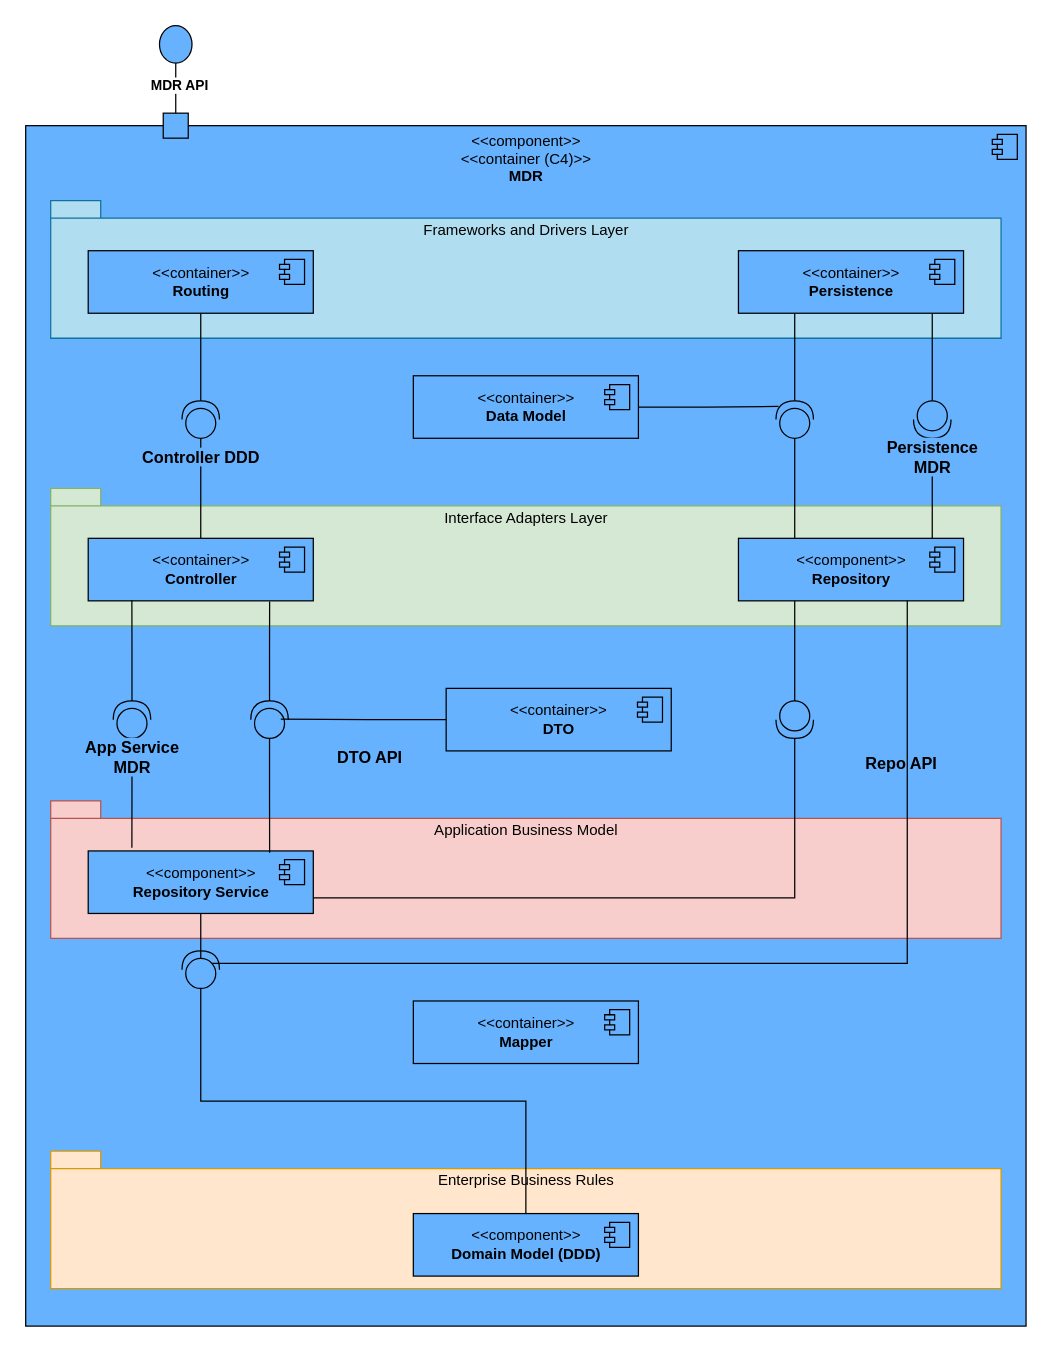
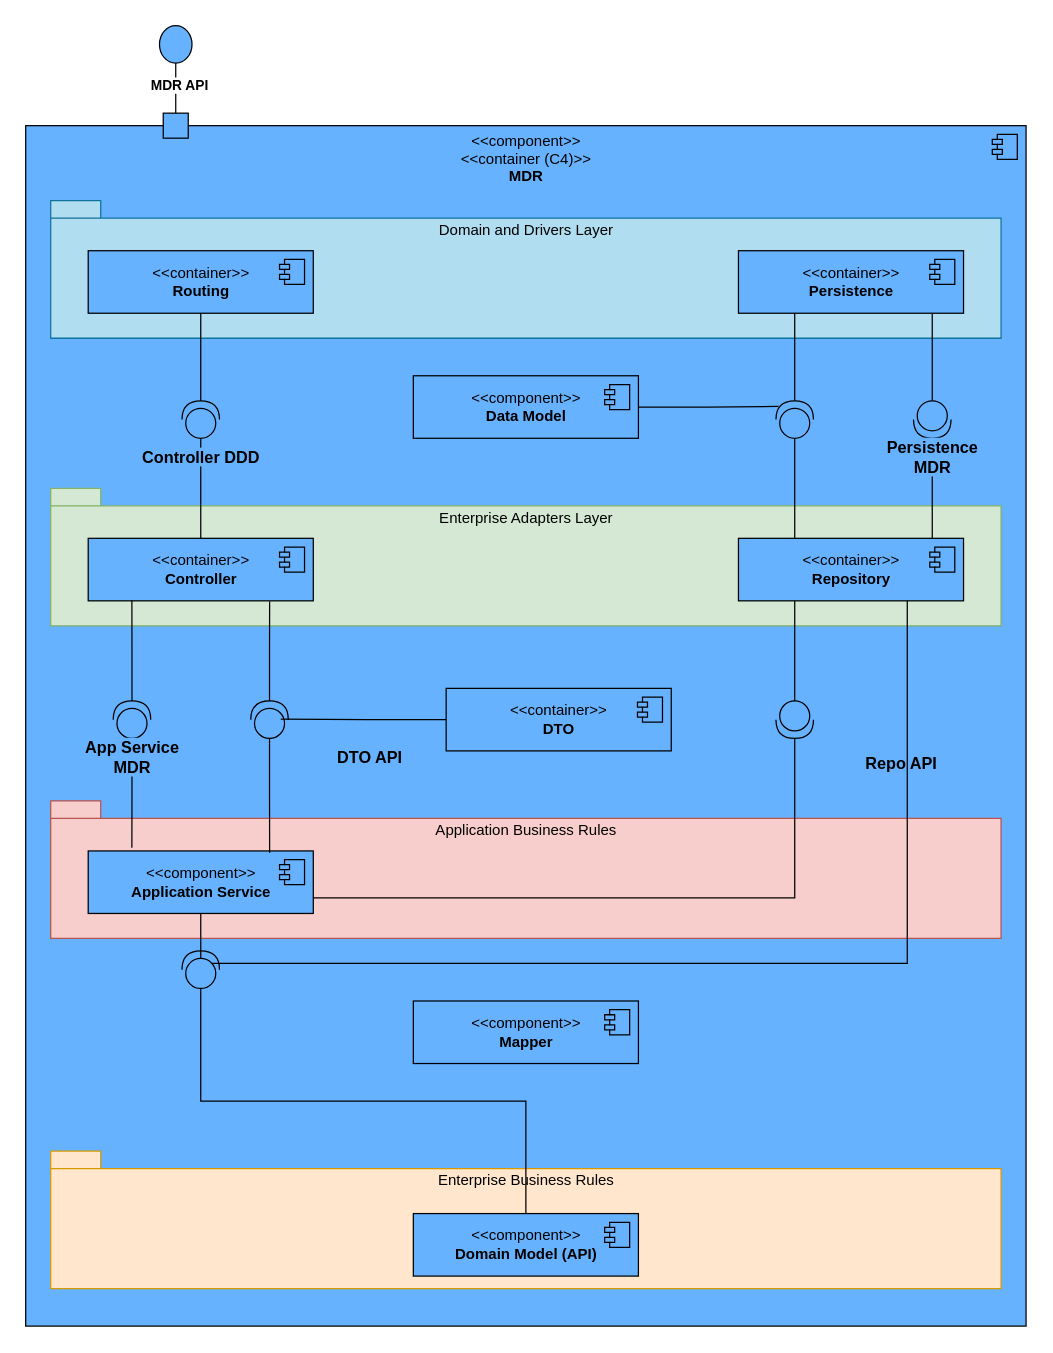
node "Frameworks and Drivers Layer": label "Frameworks and Drivers Layer" -> "Domain and Drivers Layer"
node "<<container>> Data Model": label "<<container>> Data Model" -> "<<component>> Data Model"
node "Interface Adapters Layer": label "Interface Adapters Layer" -> "Enterprise Adapters Layer"
node "<<component>> Repository": label "<<component>> Repository" -> "<<container>> Repository"
node "Application Business Model": label "Application Business Model" -> "Application Business Rules"
node "<<component>> Repository Service": label "<<component>> Repository Service" -> "<<component>> Application Service"
node "<<container>> Mapper": label "<<container>> Mapper" -> "<<component>> Mapper"
node "<<component>> Domain Model (DDD)": label "<<component>> Domain Model (DDD)" -> "<<component>> Domain Model (API)"
